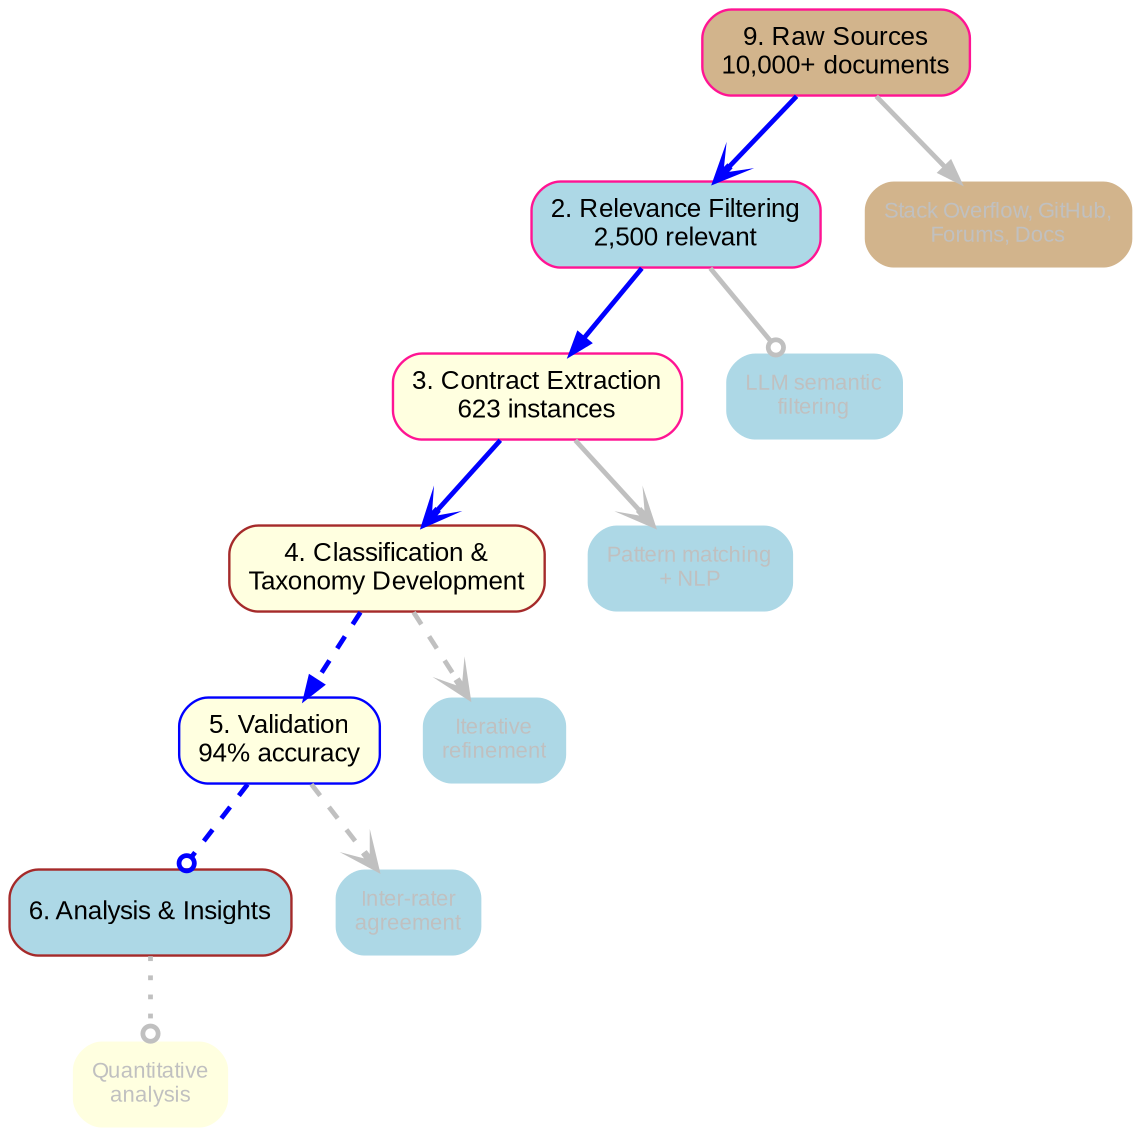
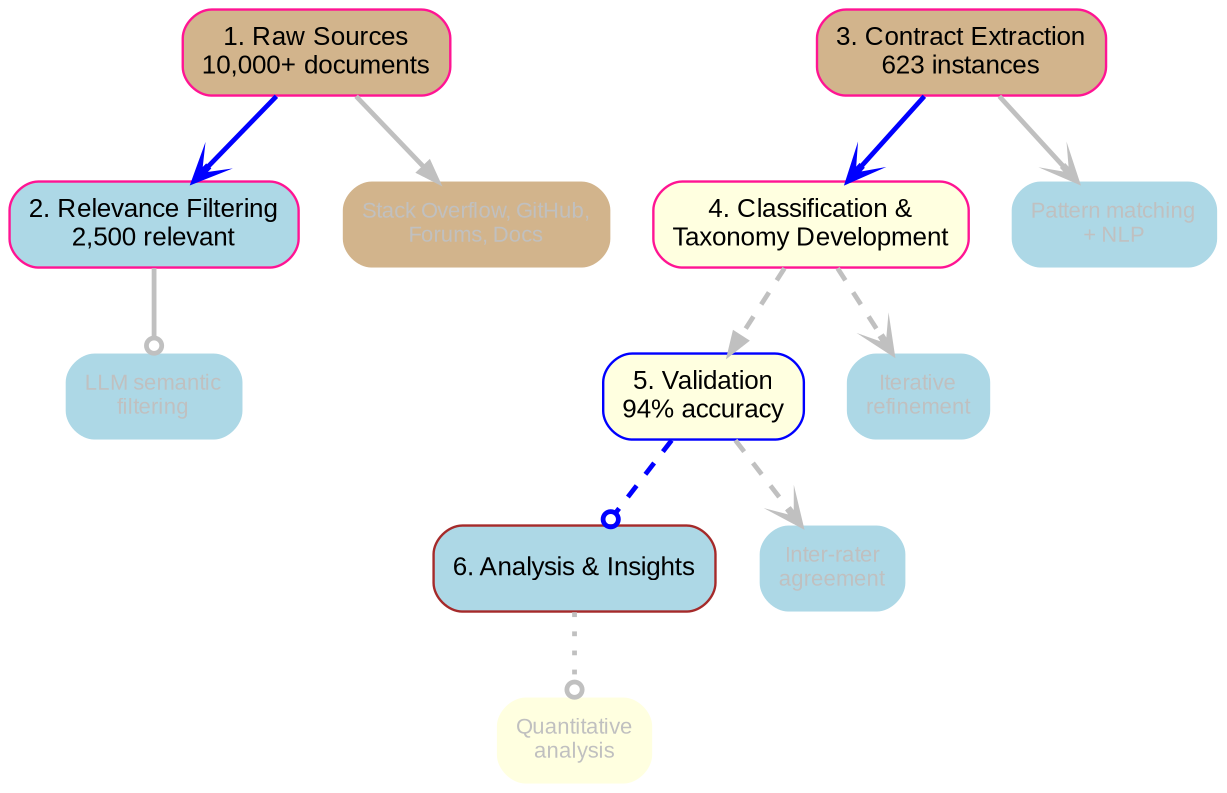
node "9. Raw Sources 10,000+ documents": label "9. Raw Sources 10,000+ documents" -> "1. Raw Sources 10,000+ documents"
edge "2. Relevance Filtering 2,500 relevant" -> "3. Contract Extraction 623 instances": removed
node "3. Contract Extraction 623 instances": fillcolor lightyellow -> tan
node "4. Classification & Taxonomy Development": color brown -> deeppink
edge "4. Classification & Taxonomy Development" -> "5. Validation 94% accuracy": color blue -> gray
